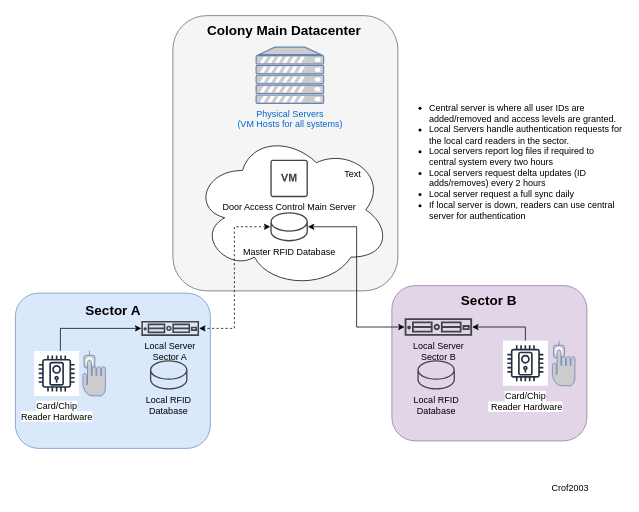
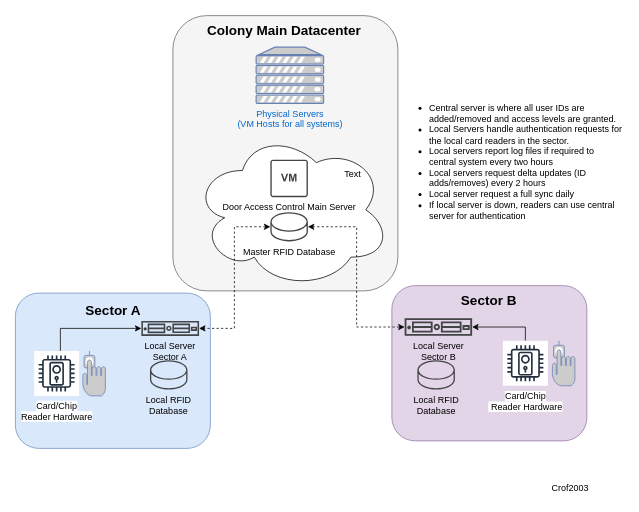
edge "Master RFID Database" -- "Local Server Sector B": style solid -> dashed
